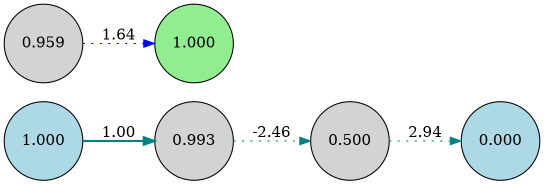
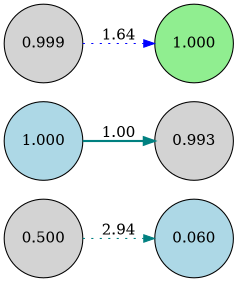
node "0.959": label "0.959" -> "0.999"
edge "0.993" -> "0.500": removed, label "-2.46"
node "0.000": label "0.000" -> "0.060"
